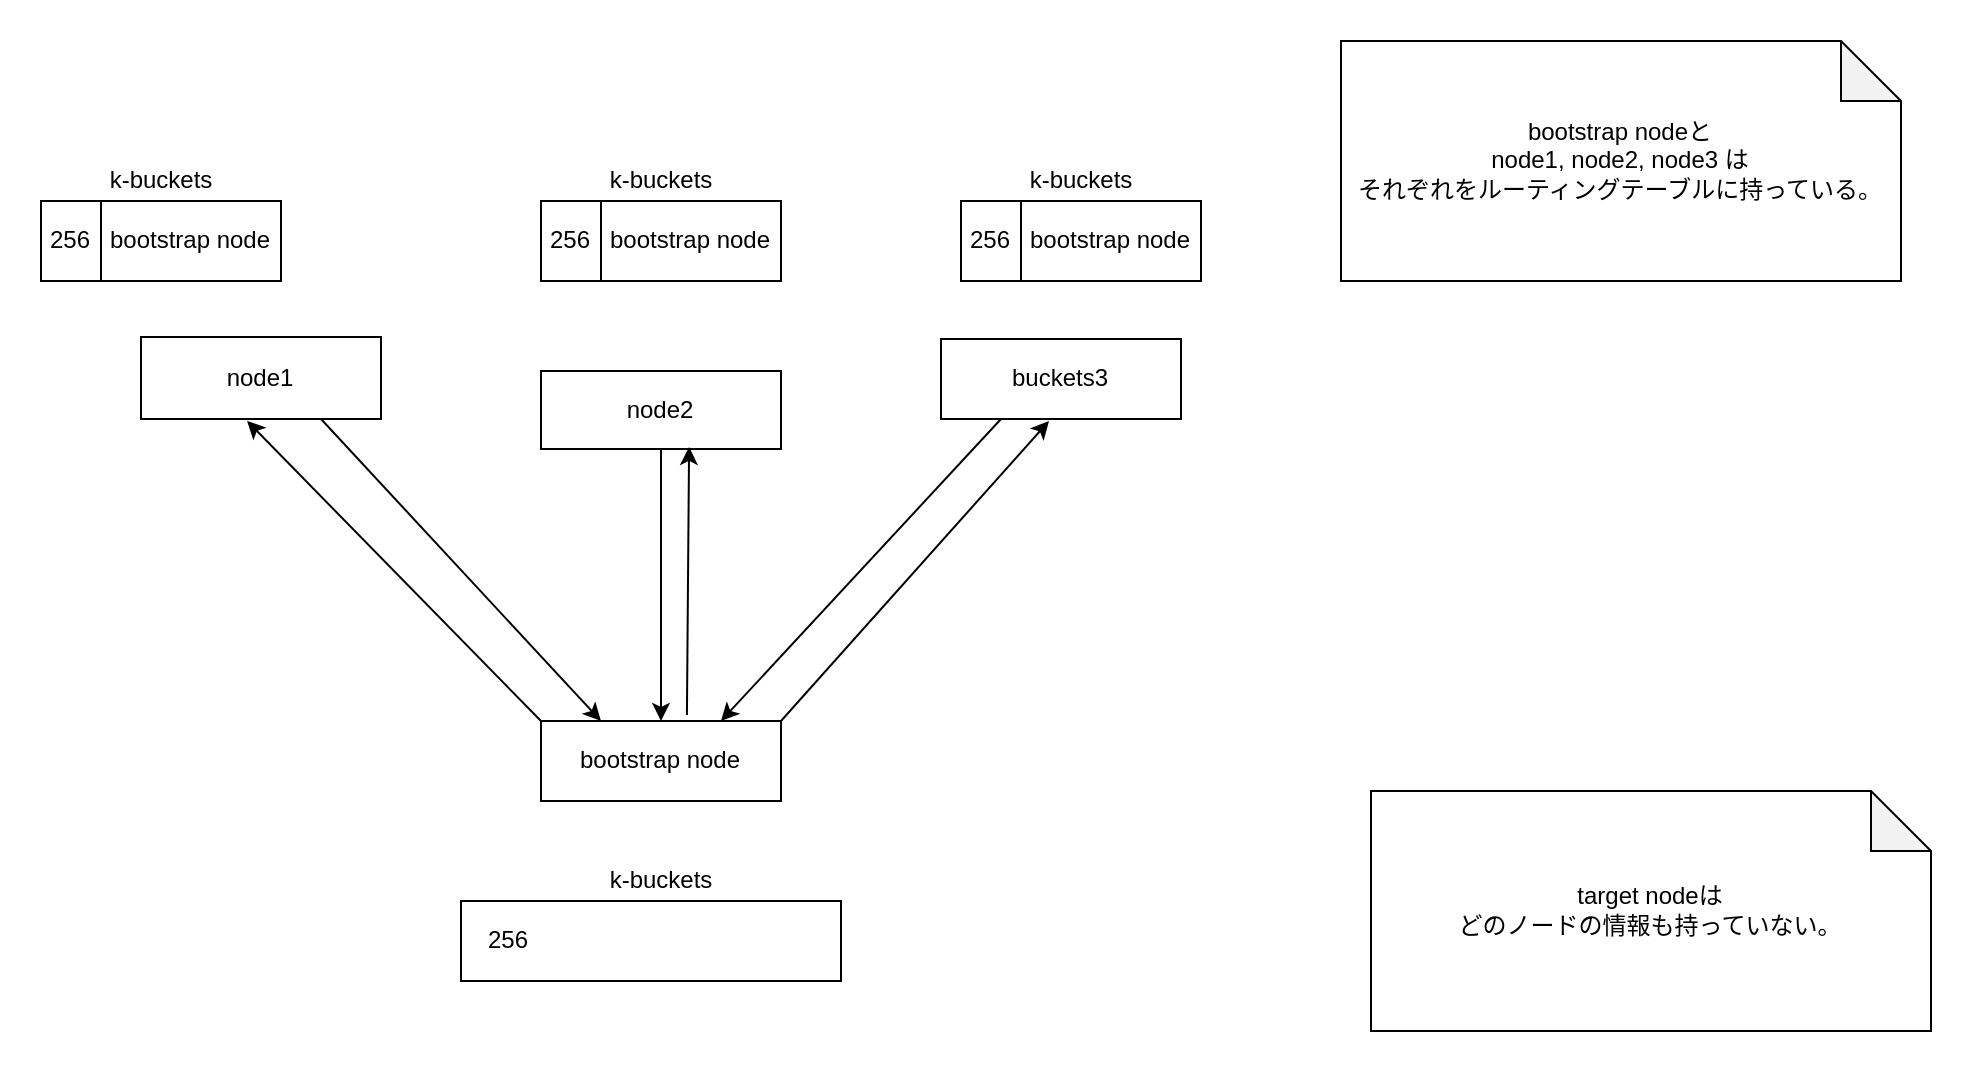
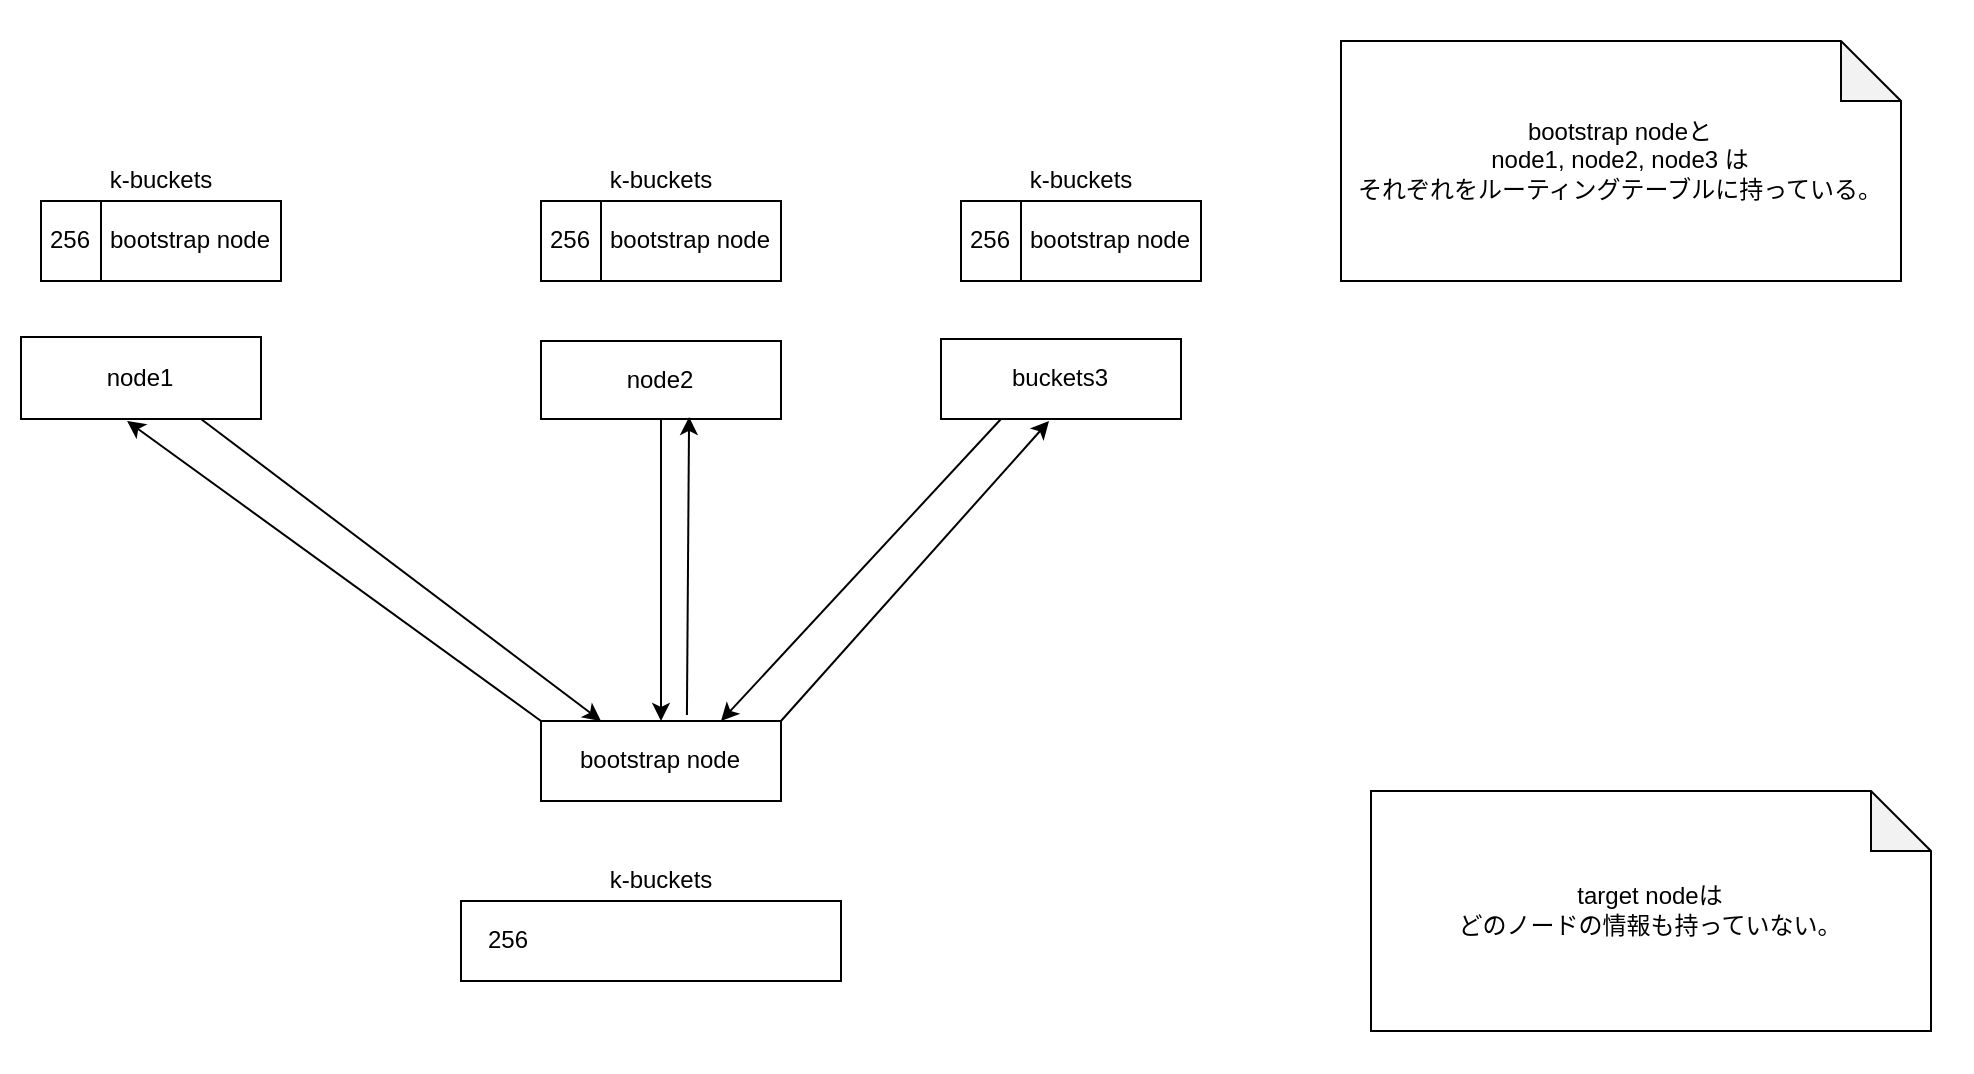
node "node1": moved (261, 378) -> (141, 378)
node "node2": moved (661, 410) -> (661, 380)
